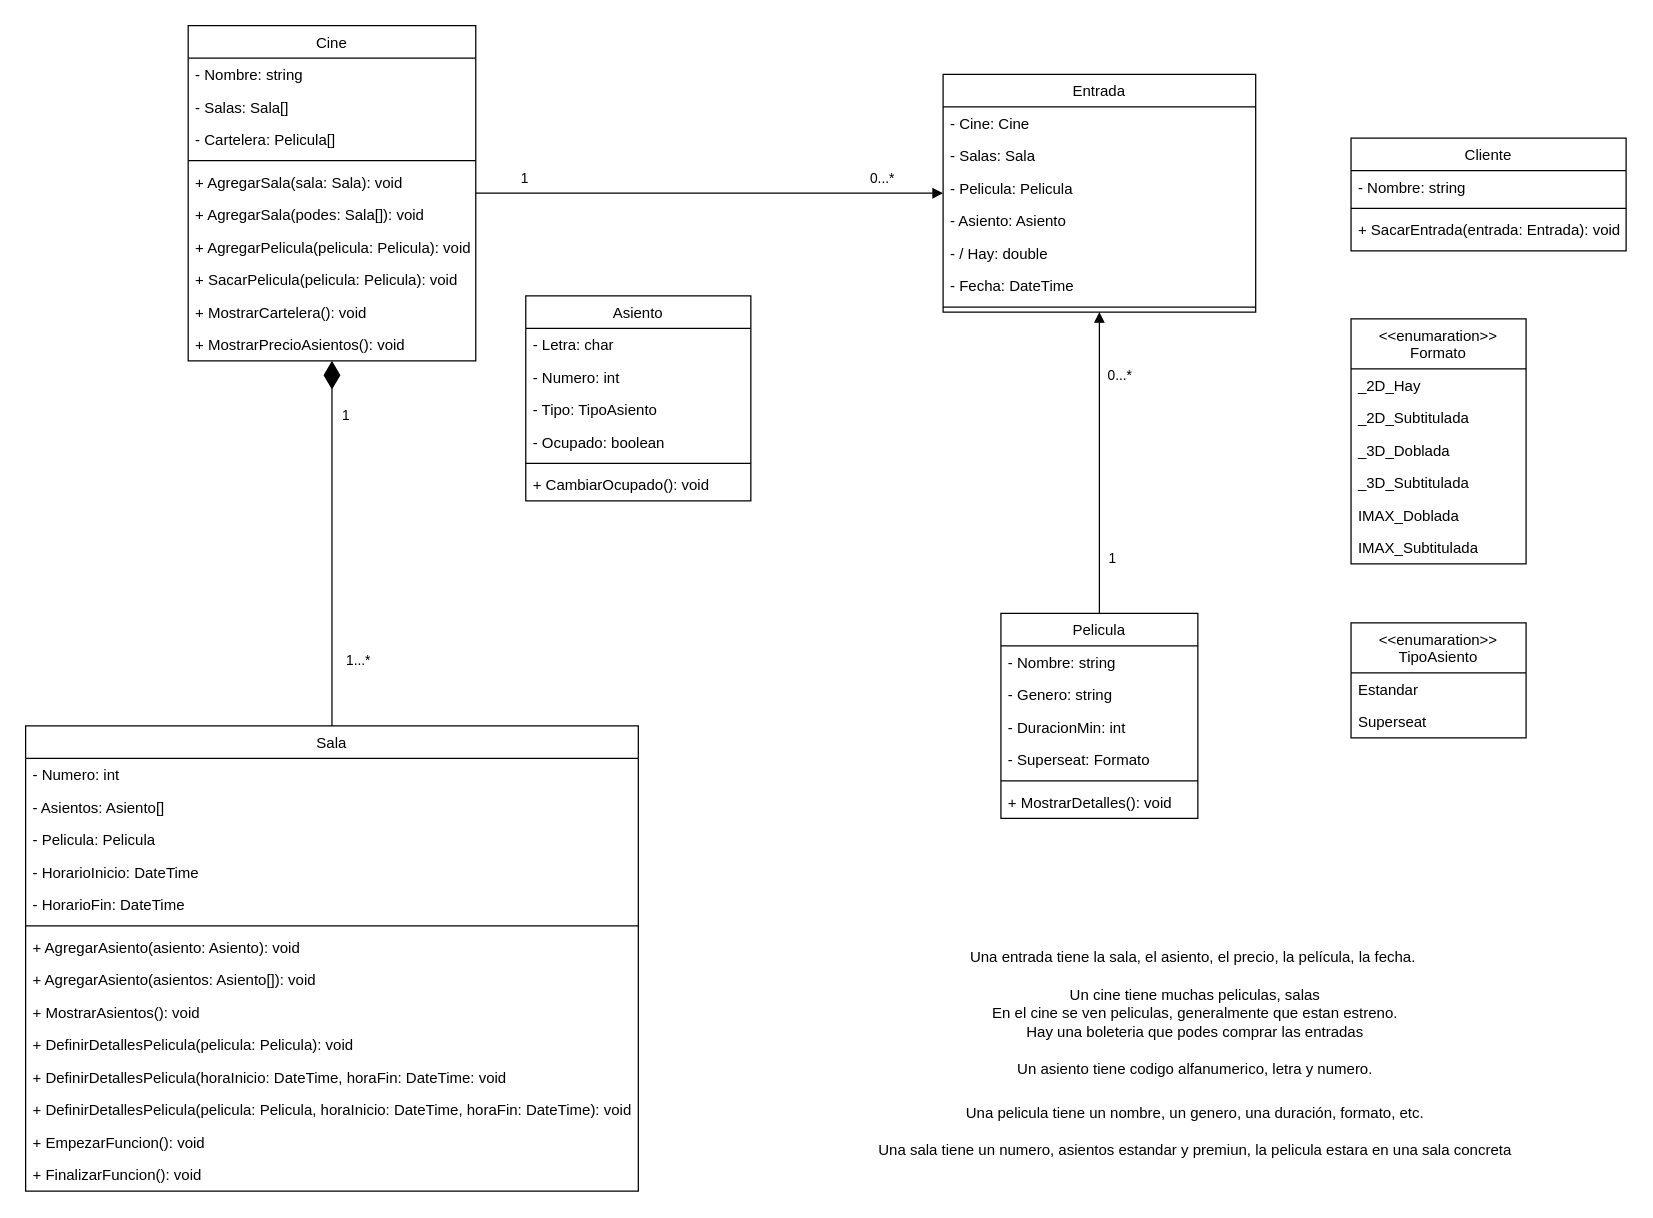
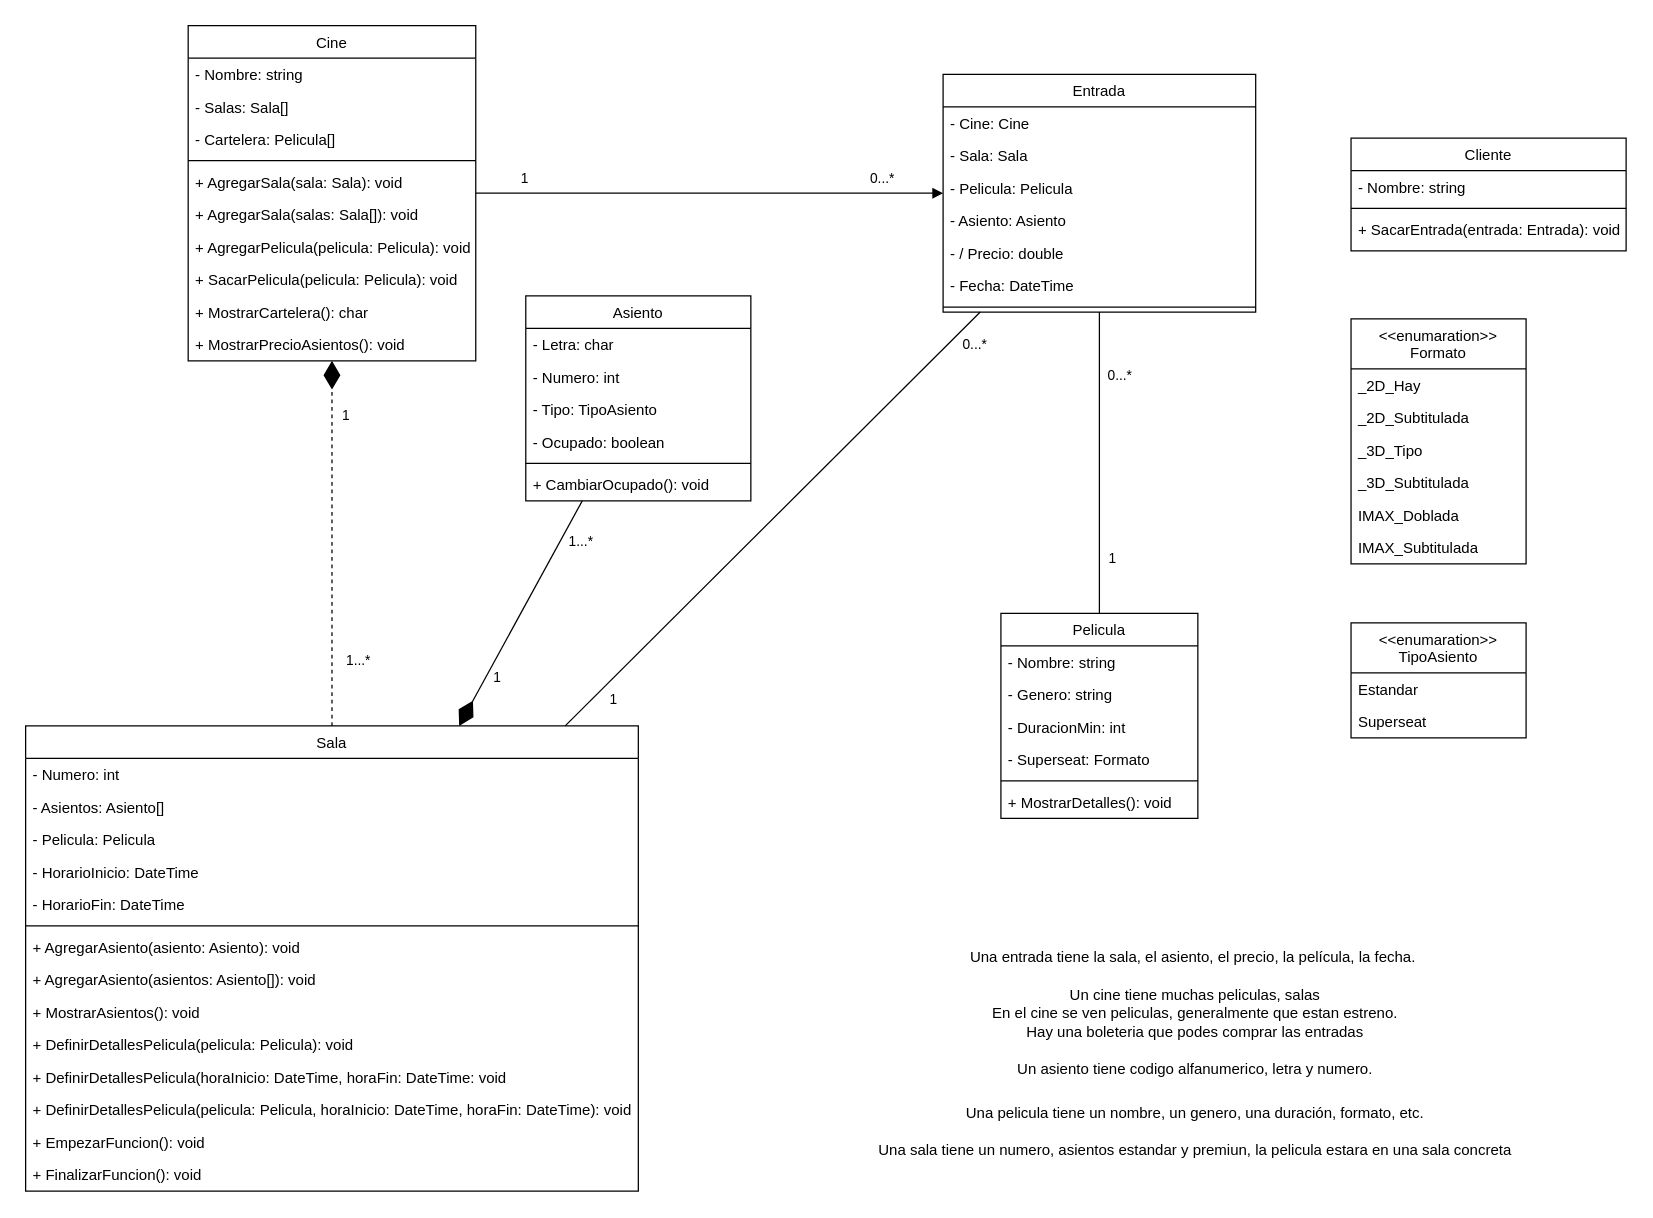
node "- Salas: Sala": label "- Salas: Sala" -> "- Sala: Sala"
node "+ AgregarSala(podes: Sala[]): void": label "+ AgregarSala(podes: Sala[]): void" -> "+ AgregarSala(salas: Sala[]): void"
node "- / Hay: double": label "- / Hay: double" -> "- / Precio: double"
node "+ MostrarCartelera(): void": label "+ MostrarCartelera(): void" -> "+ MostrarCartelera(): char"
edge "Pelicula" -> "Entrada": arrowhead block -> none
node "_3D_Doblada": label "_3D_Doblada" -> "_3D_Tipo"
edge "Entrada" -- "Sala": added, labels "0...*", "1"
edge "Sala" -> "Cine": style solid -> dashed
edge "Asiento" -> "Sala": added, labels "1...*", "1"
